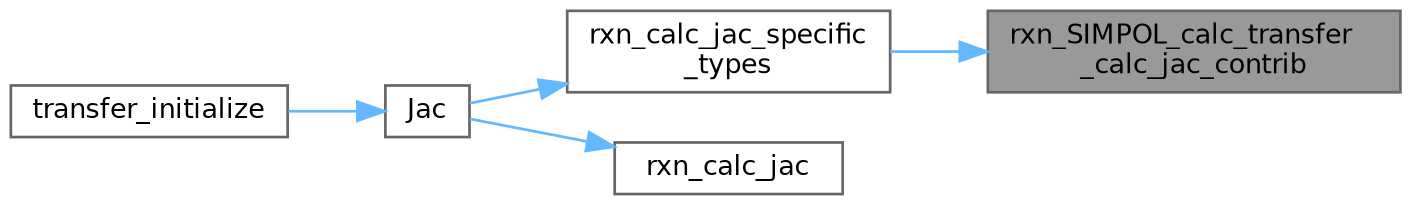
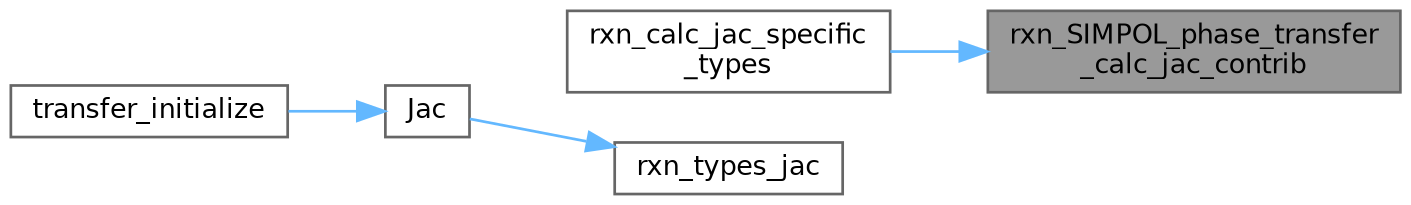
node "rxn_SIMPOL_calc_transfer _calc_jac_contrib": label "rxn_SIMPOL_calc_transfer _calc_jac_contrib" -> "rxn_SIMPOL_phase_transfer _calc_jac_contrib"
edge "Jac" -> "rxn_calc_jac_specific _types": removed
node "rxn_calc_jac": label "rxn_calc_jac" -> "rxn_types_jac"
